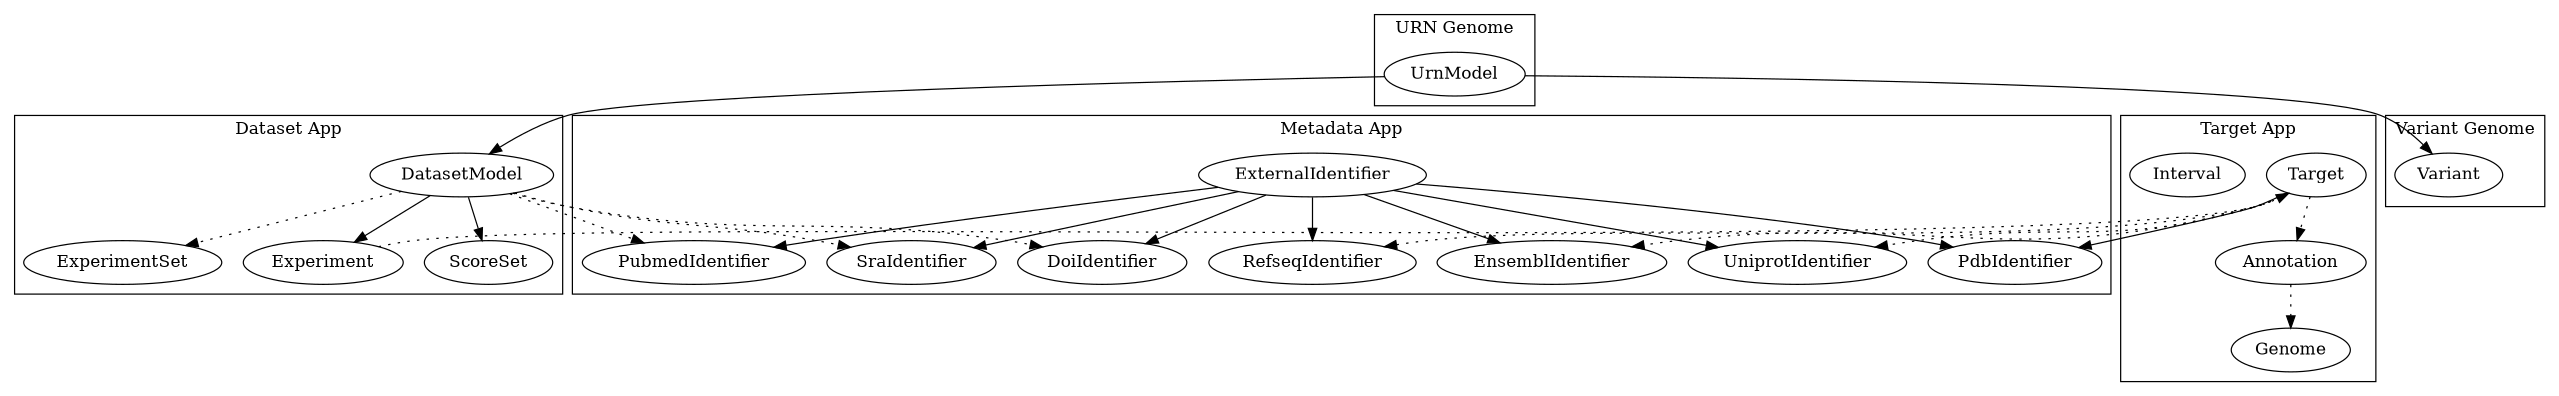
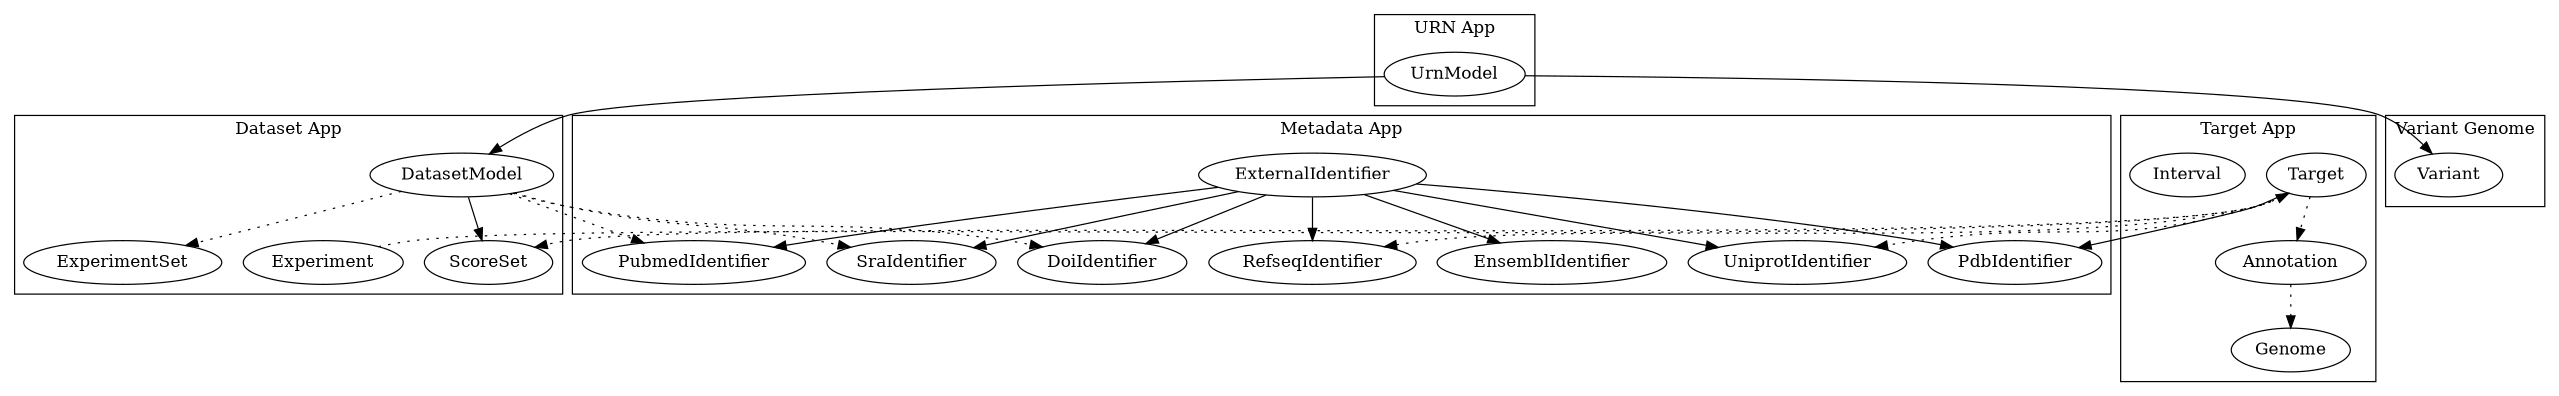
cluster "URN Genome": label "URN Genome" -> "URN App"
edge "DatasetModel" -> "Experiment": removed
edge "Target" -> "EnsemblIdentifier": now "Target" -> "ScoreSet"
